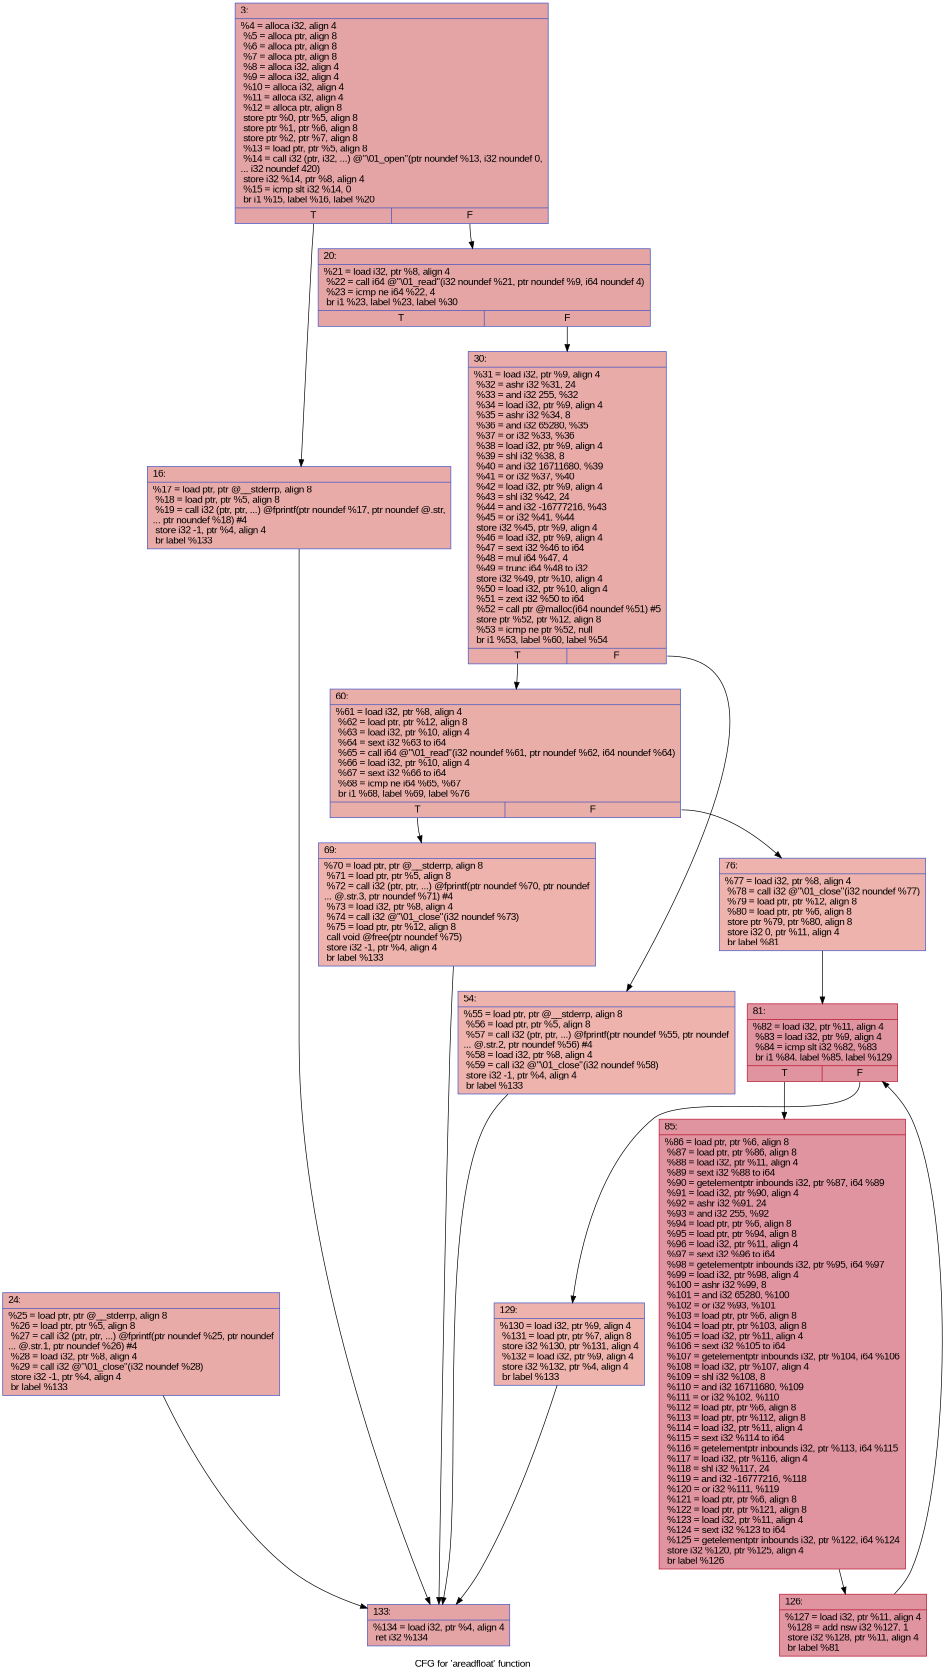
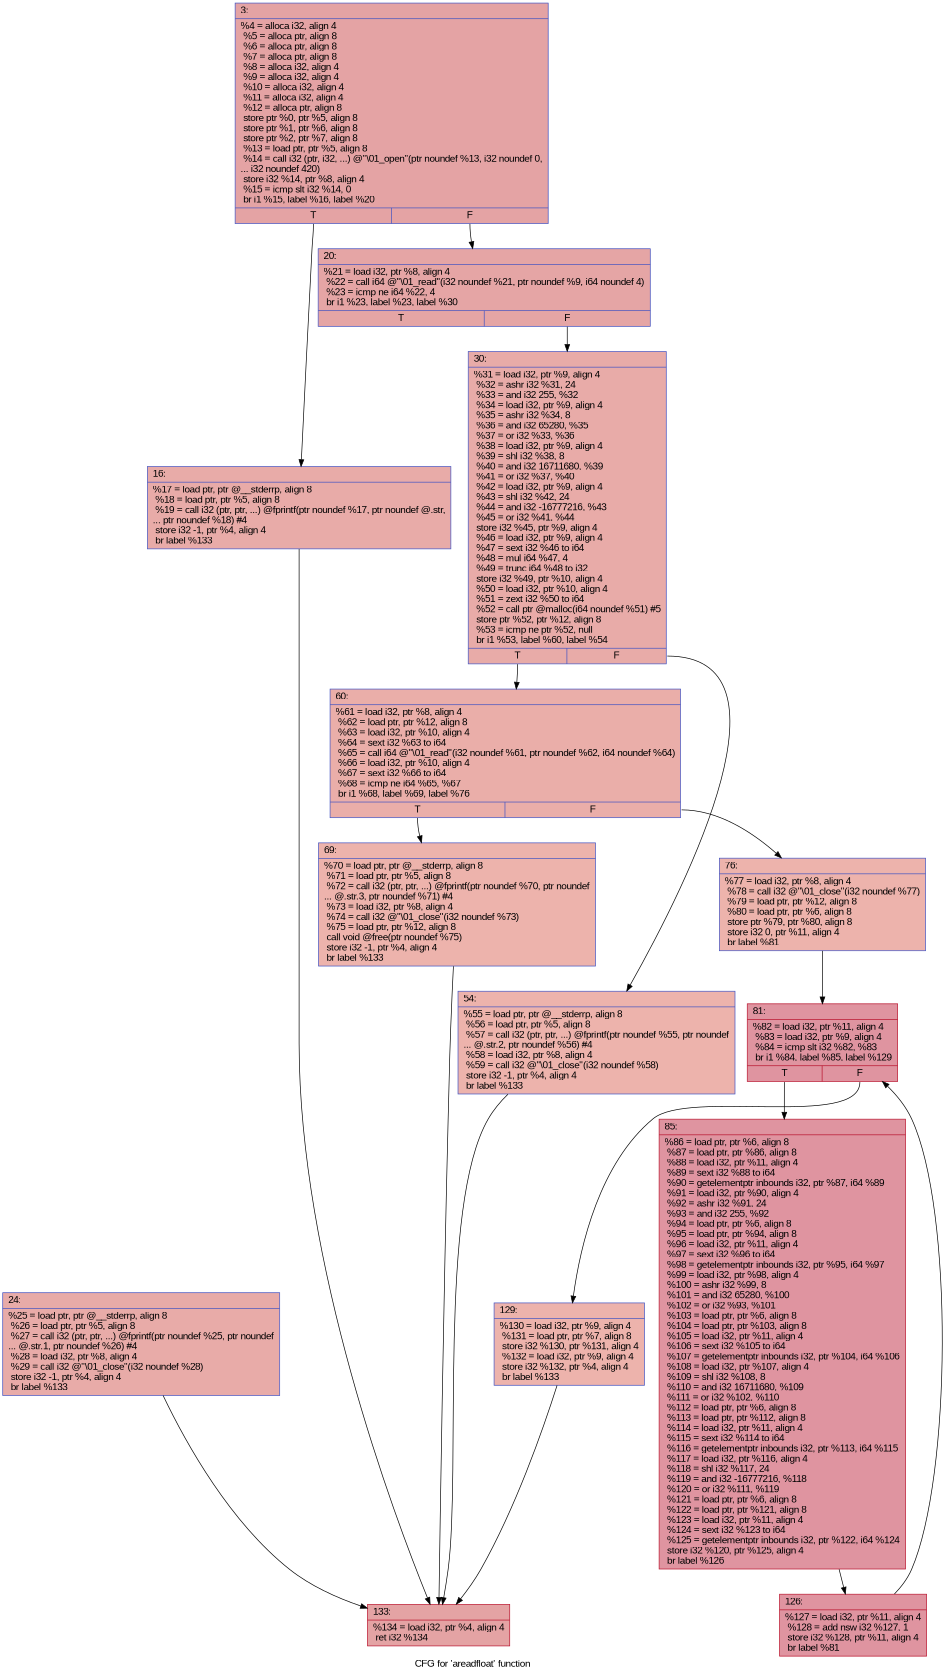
node "133:": color #3d50c3ff -> #b70d28ff
